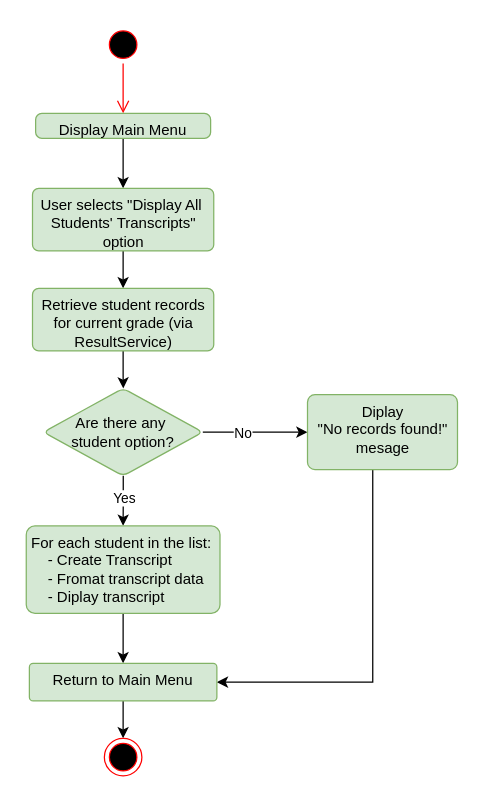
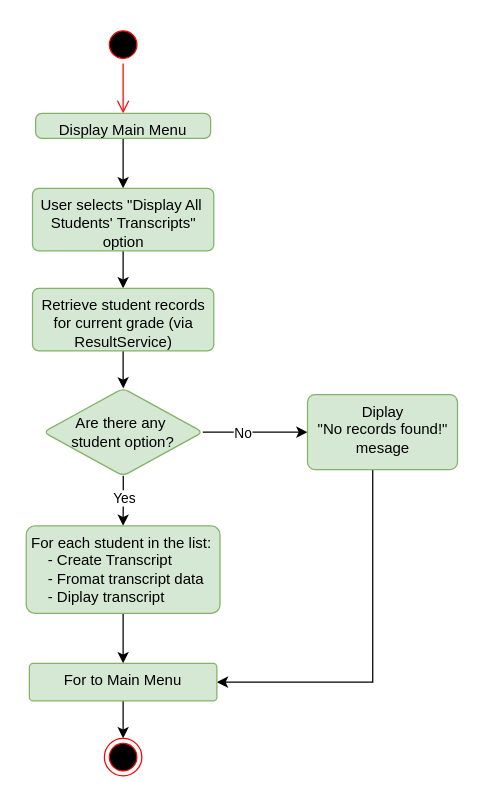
node "Return to Main Menu": label "Return to Main Menu" -> "For to Main Menu"
